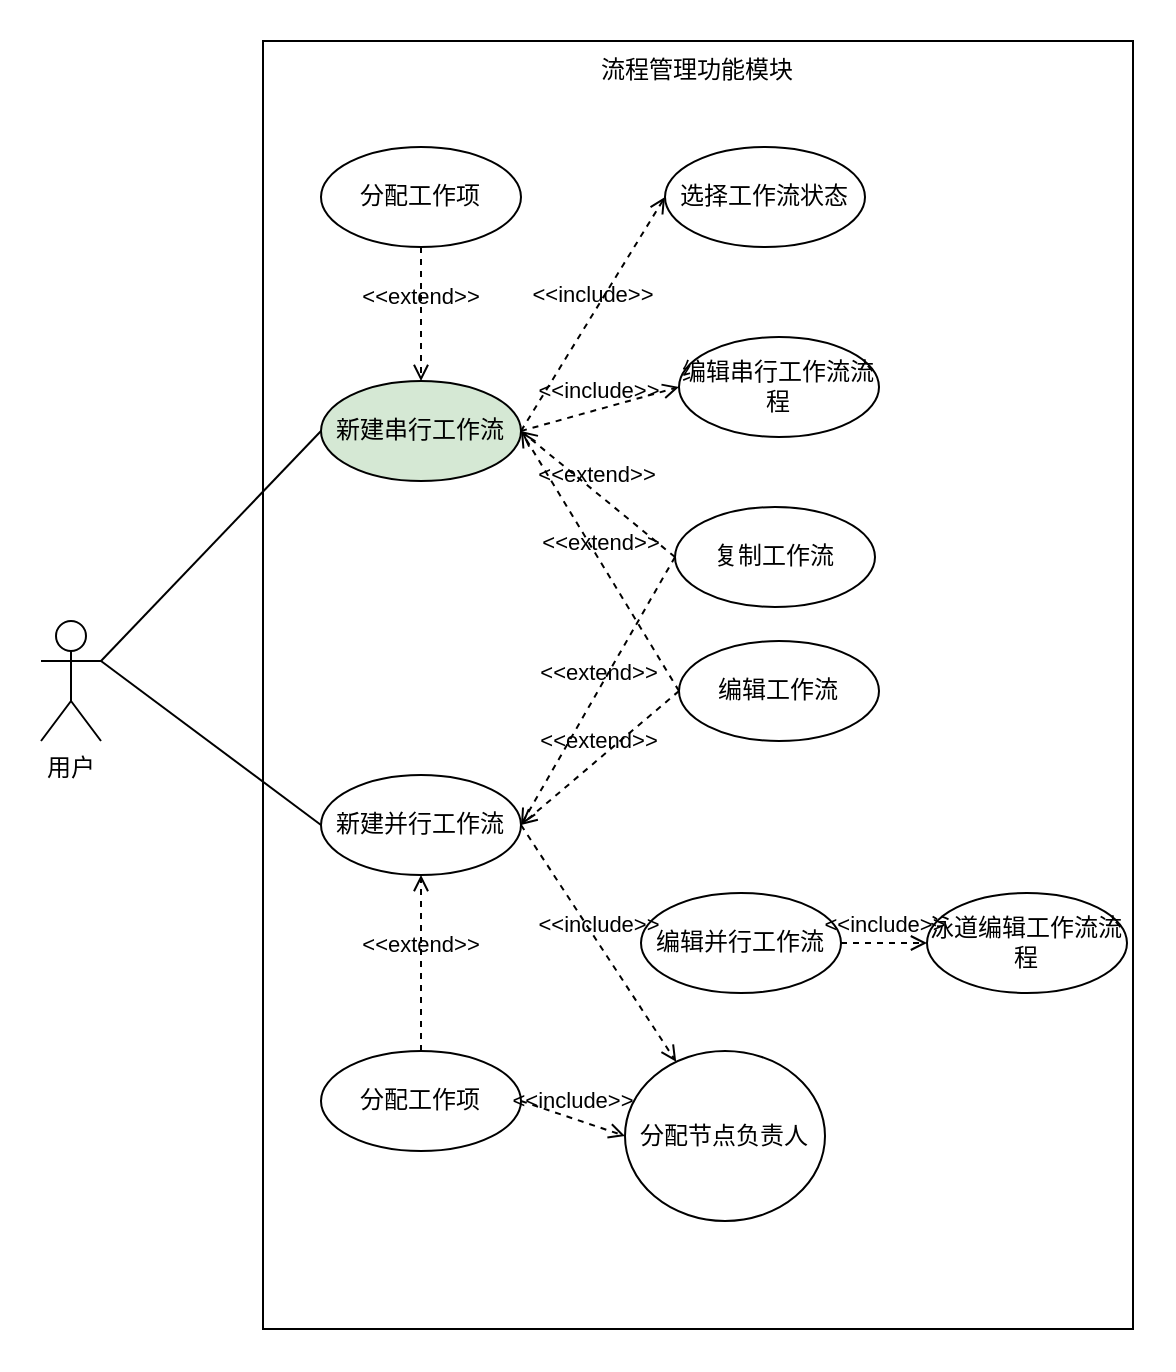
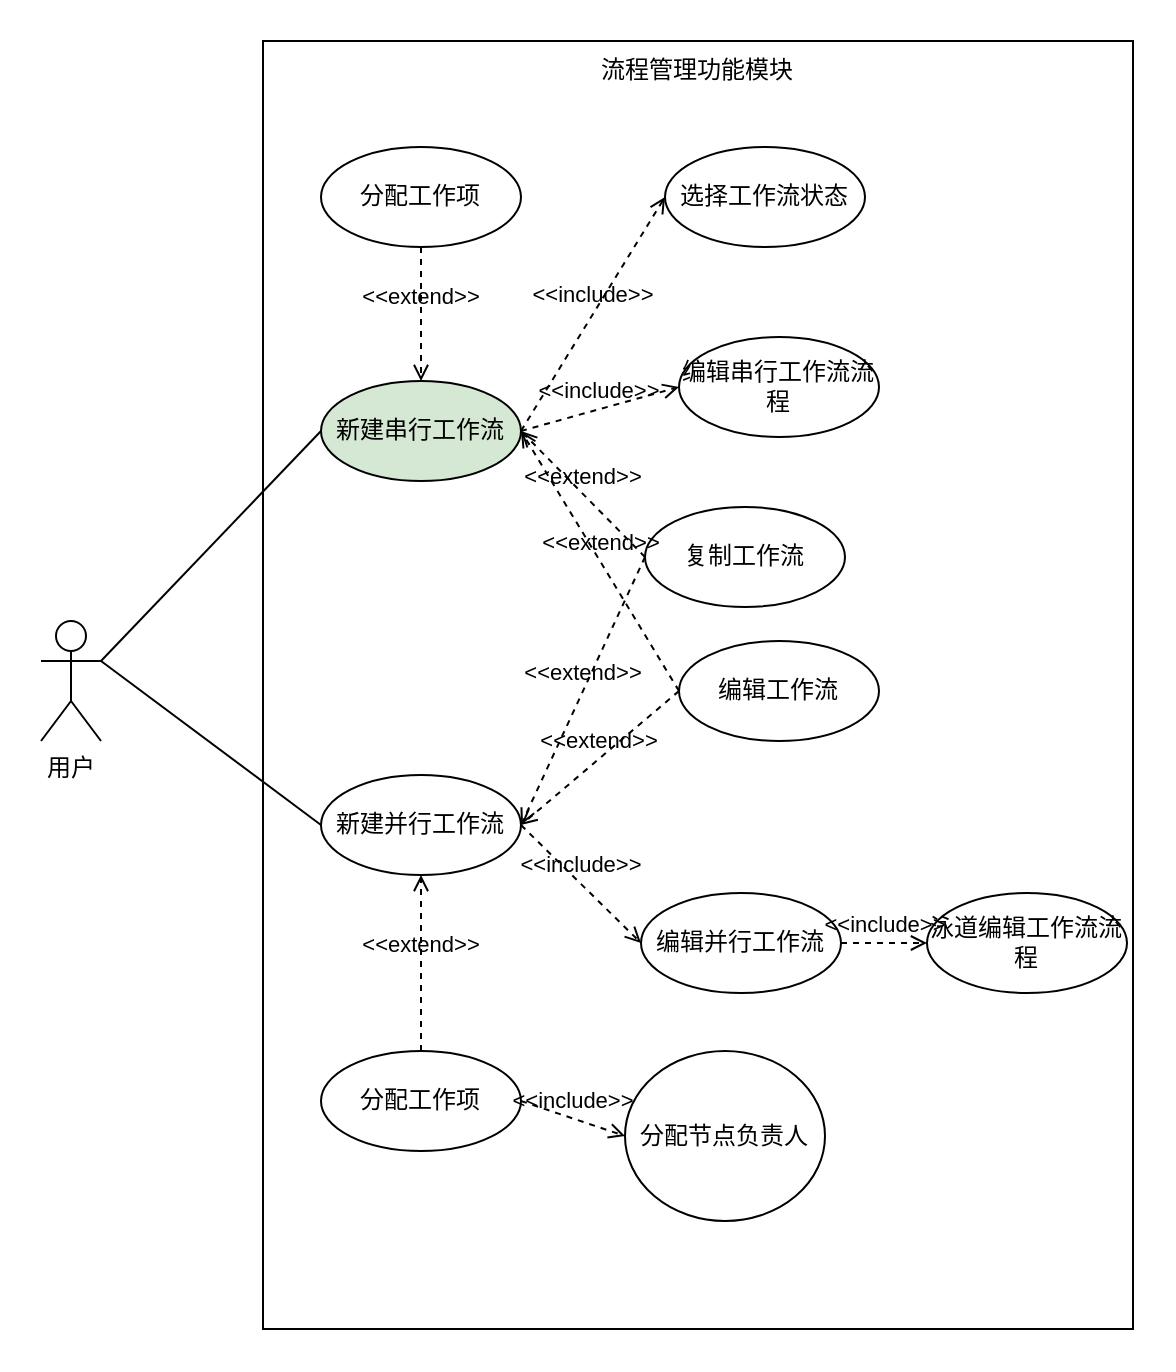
node "复制工作流": moved (775, 557) -> (745, 557)
edge "新建并行工作流" -> "分配节点负责人": now "新建并行工作流" -> "编辑并行工作流"
